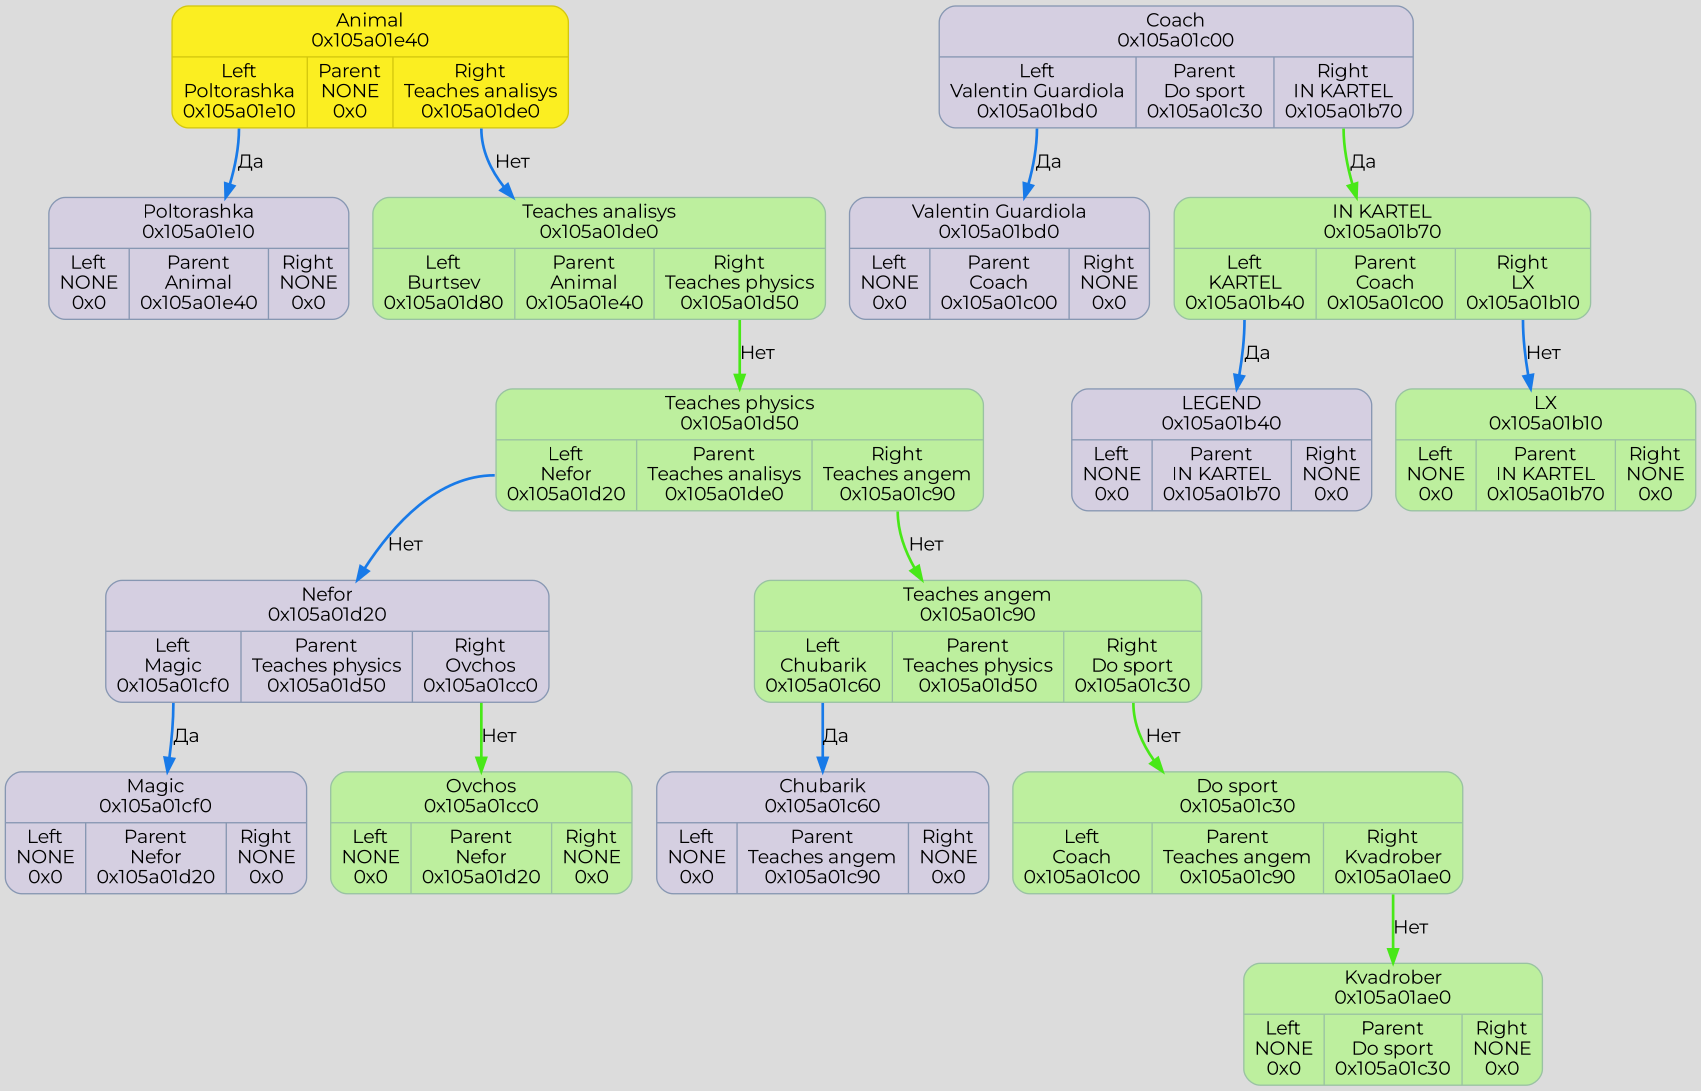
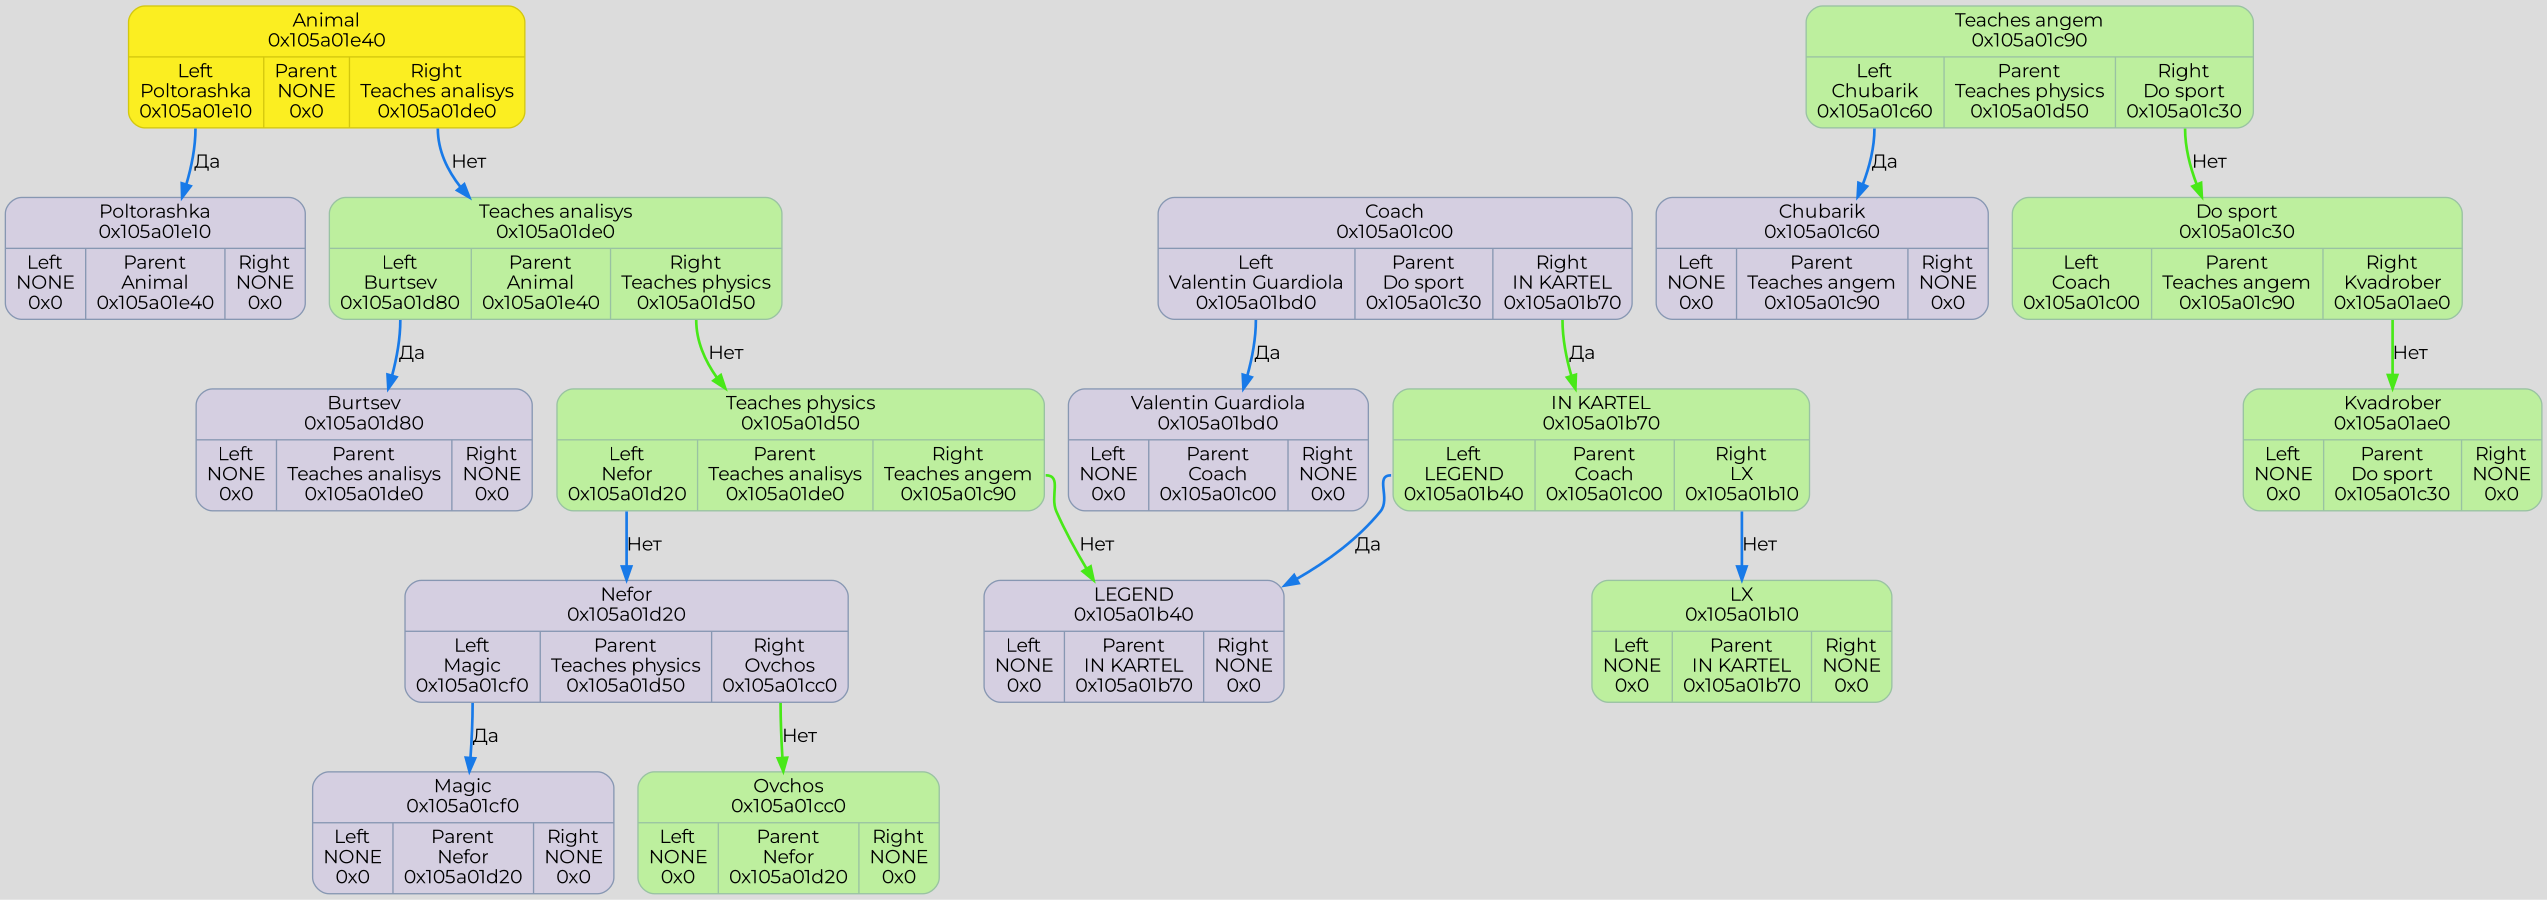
node "IN KARTEL": text "KARTEL" -> "LEGEND"
node "Burtsev": added
edge "Teaches physics" -> "Teaches angem": now "Teaches physics" -> "LEGEND"
